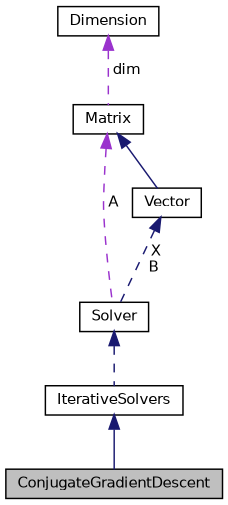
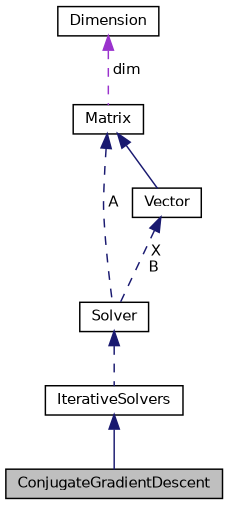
edge "Solver" -> "Matrix": color darkorchid3 -> midnightblue
